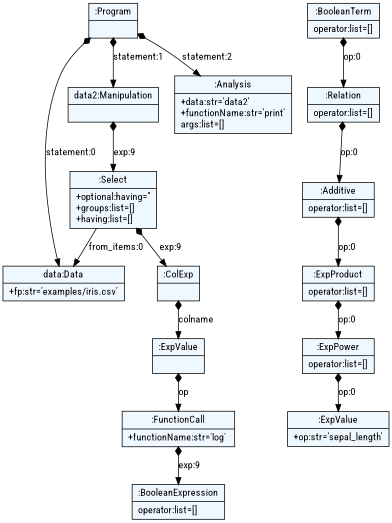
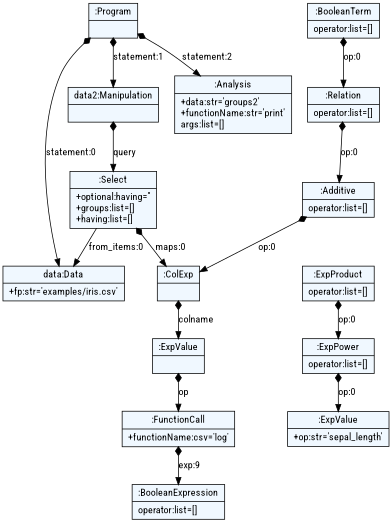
node ":Analysis": text "+data:str='data2'" -> "+data:str='groups2'"
edge "data2:Manipulation" -- ":Select": label "exp:9" -> "query"
edge ":Additive" -- ":ExpProduct": now ":Additive" -- ":ColExp"
edge ":Select" -- ":ColExp": label "exp:9" -> "maps:0"
node ":FunctionCall": text "+functionName:str='log'" -> "+functionName:csv='log'"
